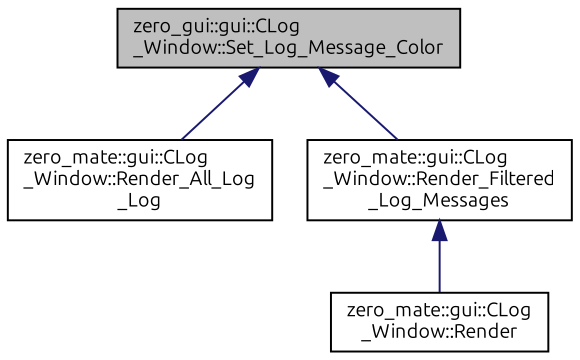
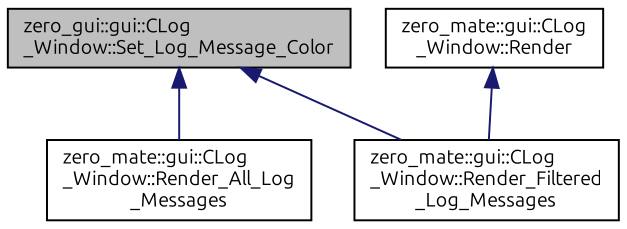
node "zero_mate::gui::CLog _Window::Render_All_Log _Log": label "zero_mate::gui::CLog _Window::Render_All_Log _Log" -> "zero_mate::gui::CLog _Window::Render_All_Log _Messages"
edge "zero_mate::gui::CLog _Window::Render" -> "zero_mate::gui::CLog _Window::Render_Filtered _Log_Messages": reversed
